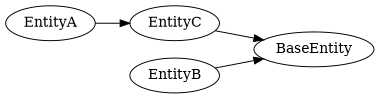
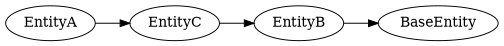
edge "EntityC" -> "BaseEntity": now "EntityC" -> "EntityB"
